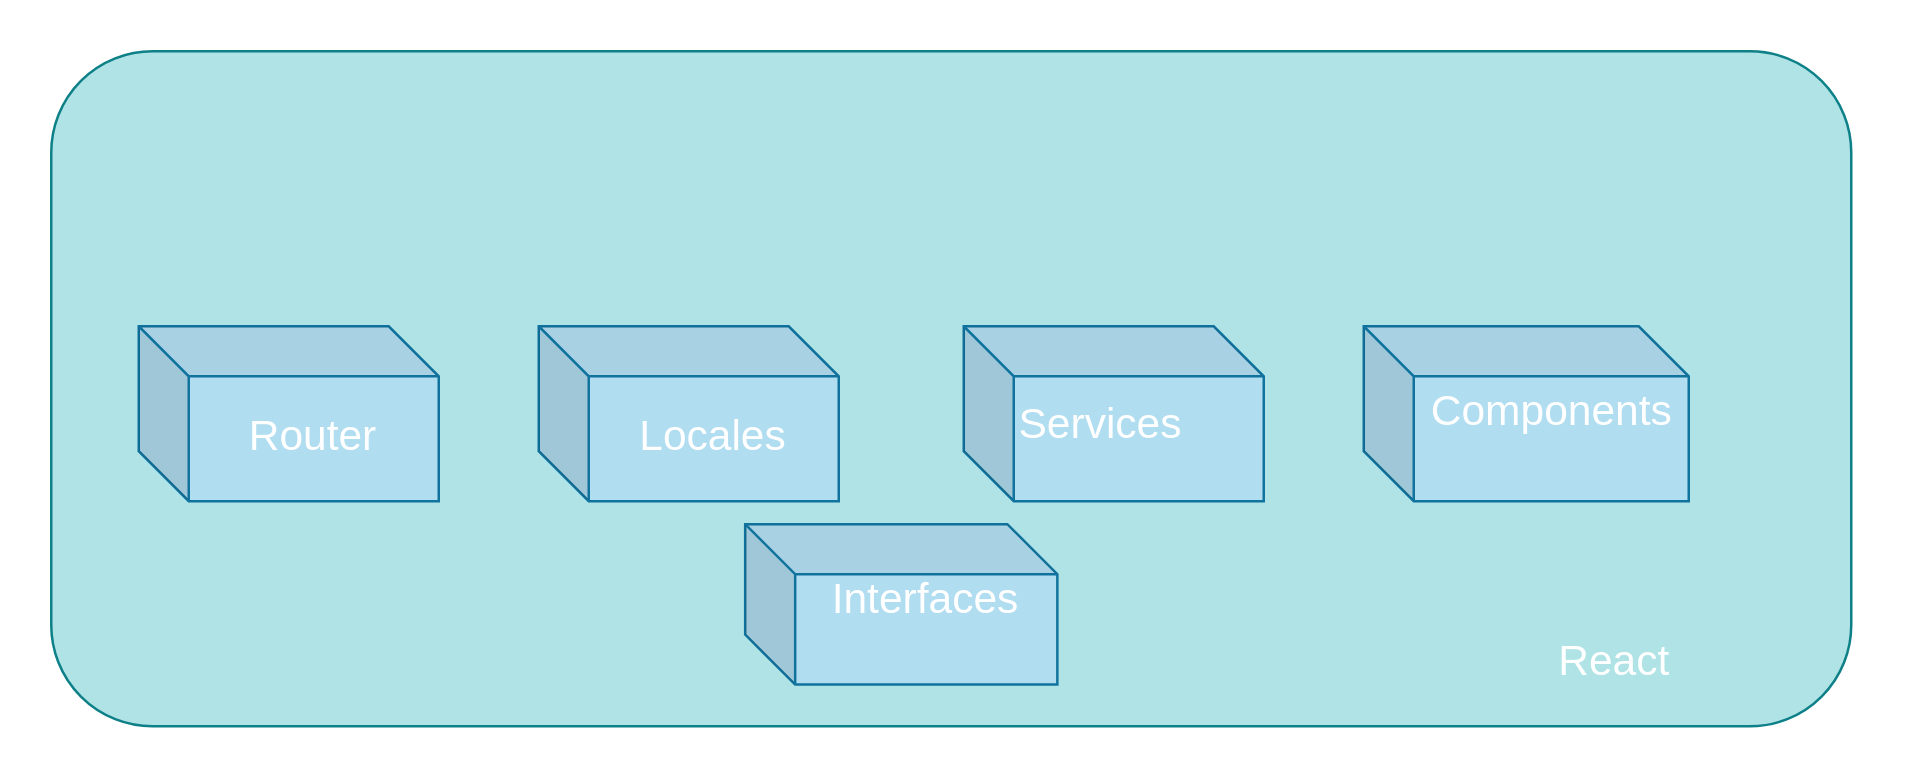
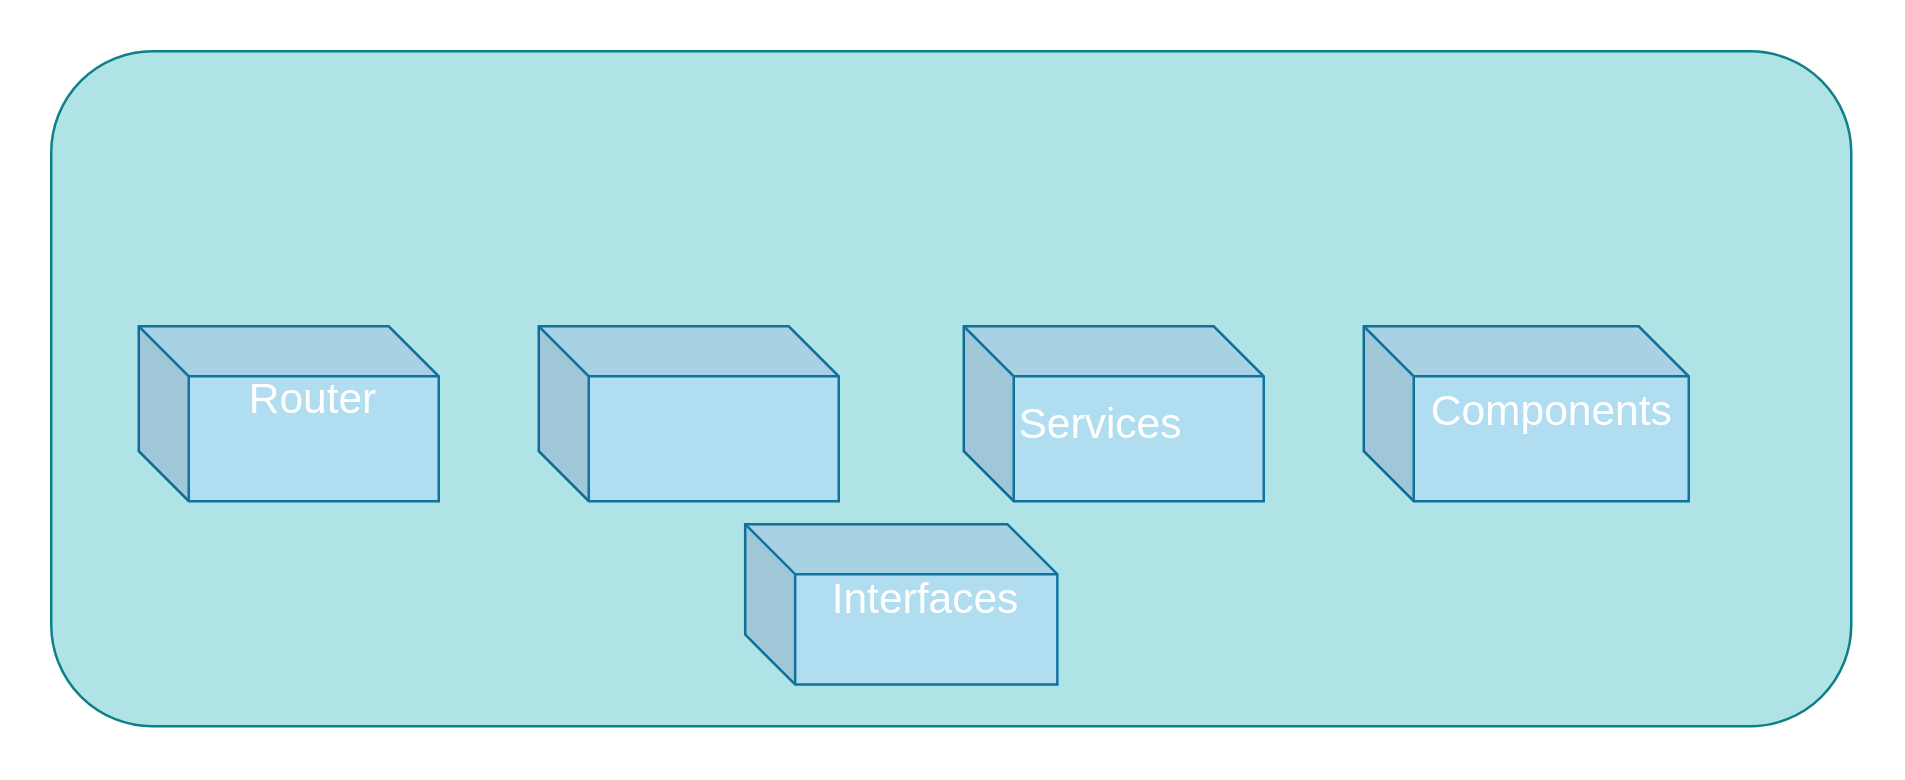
node "Router": moved (314, 439) -> (314, 401)
node "Locales": removed
node "React": removed
